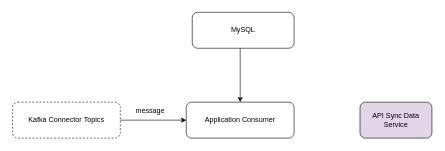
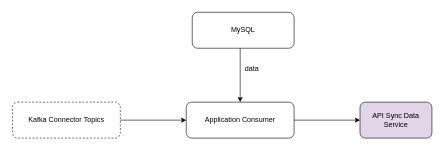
node "data": added
node "message": removed
edge "Application Consumer" -> "API Sync Data Service": added
